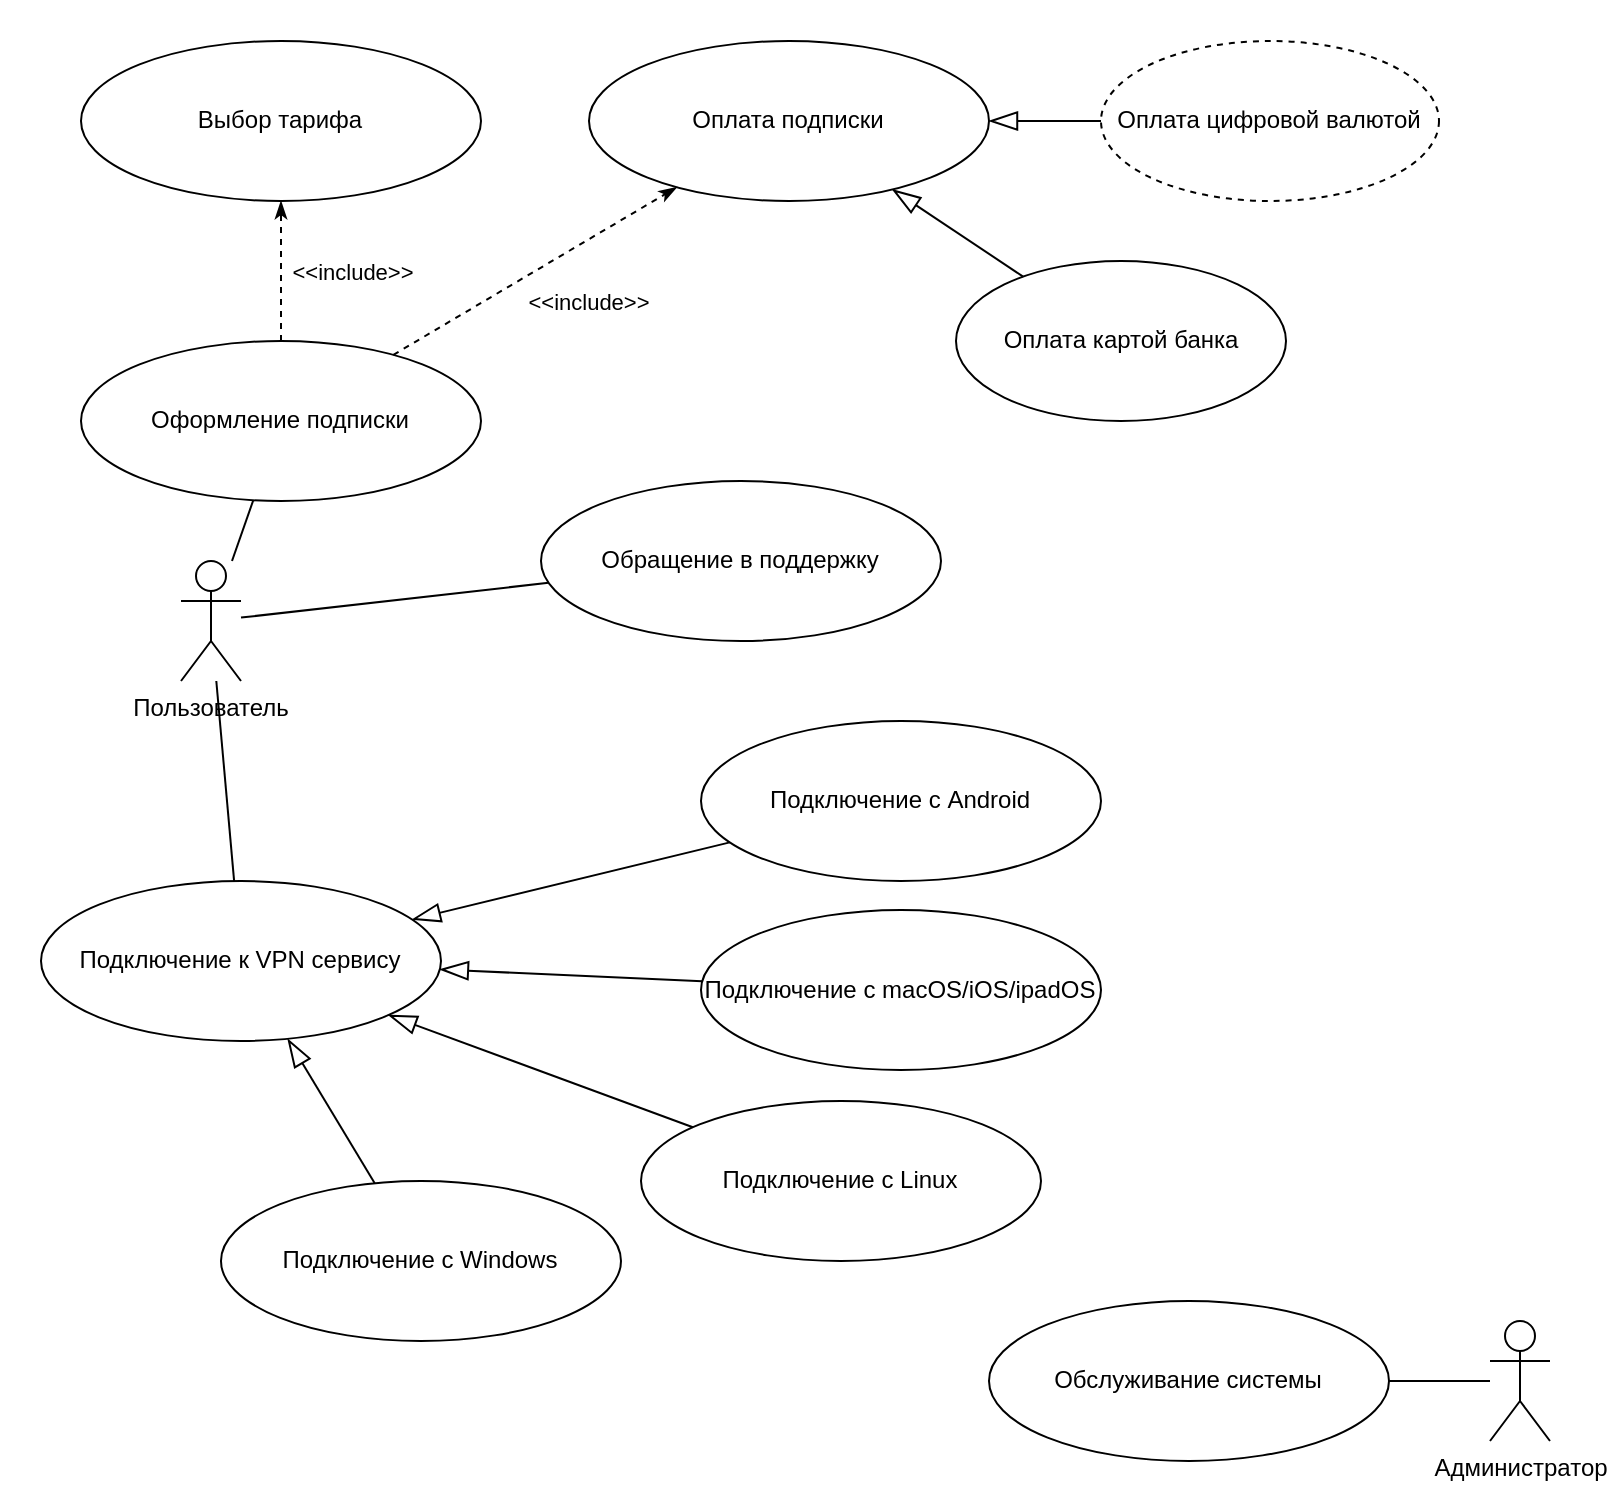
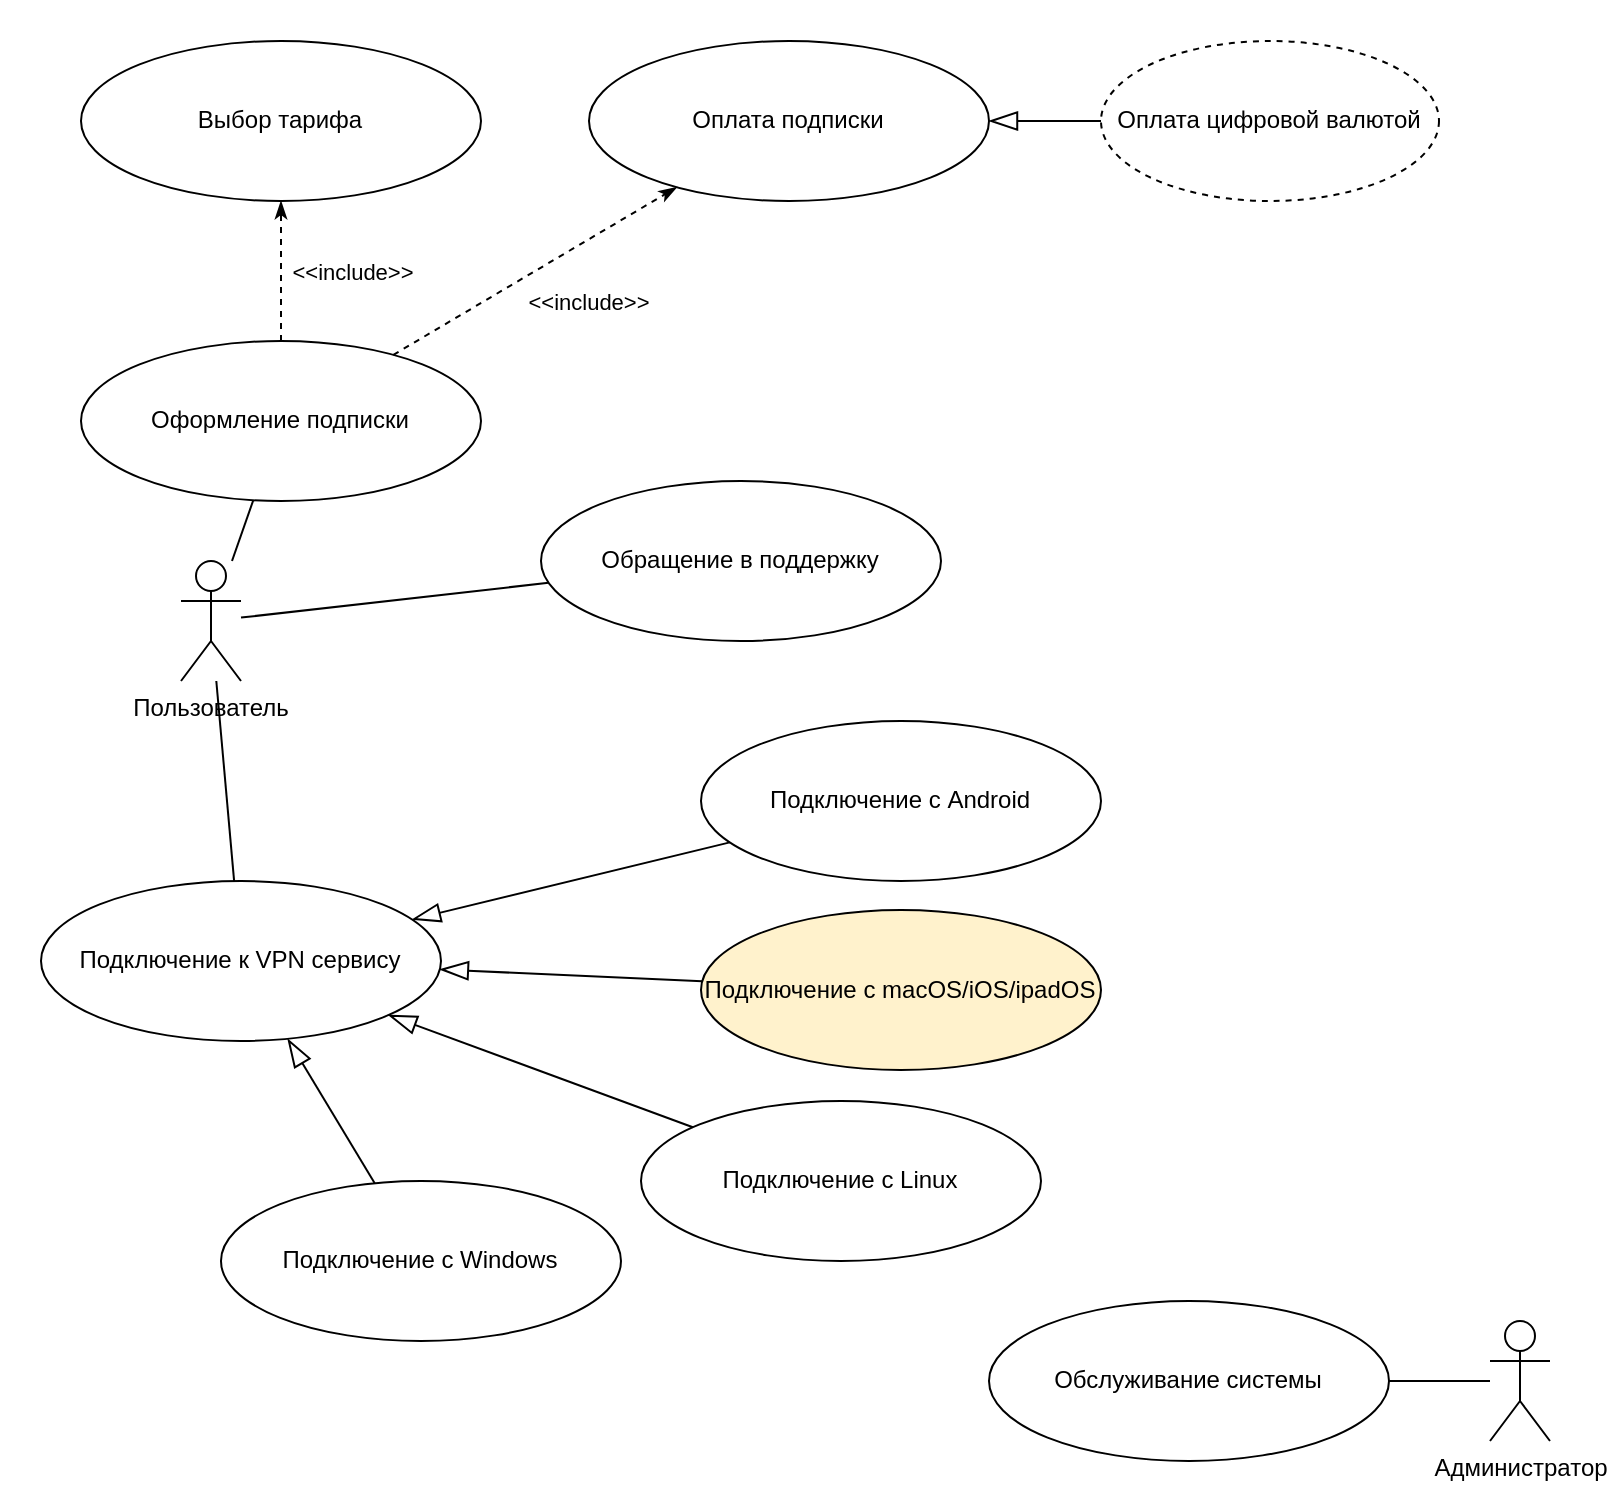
edge "Оплата картой банка" -> "Оплата подписки": removed
node "Оплата картой банка": removed
node "Подключение с macOS/iOS/ipadOS": fillcolor #ffffff -> #fff2cc
